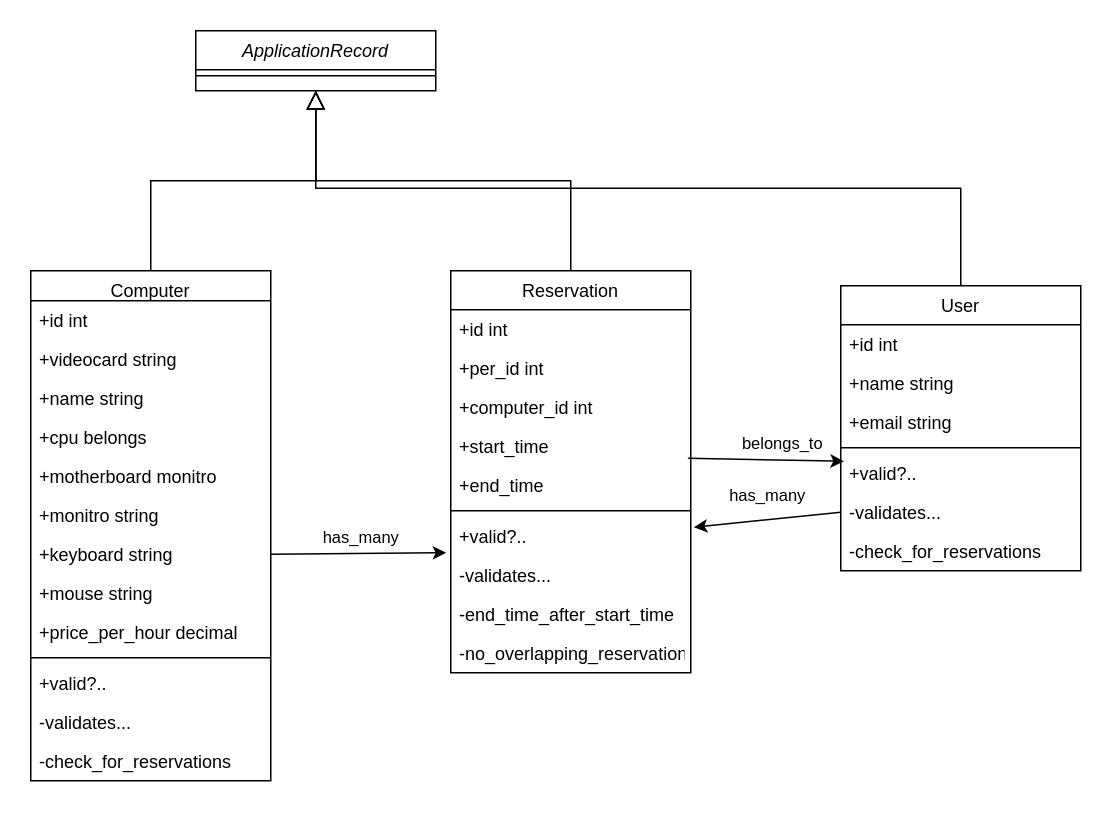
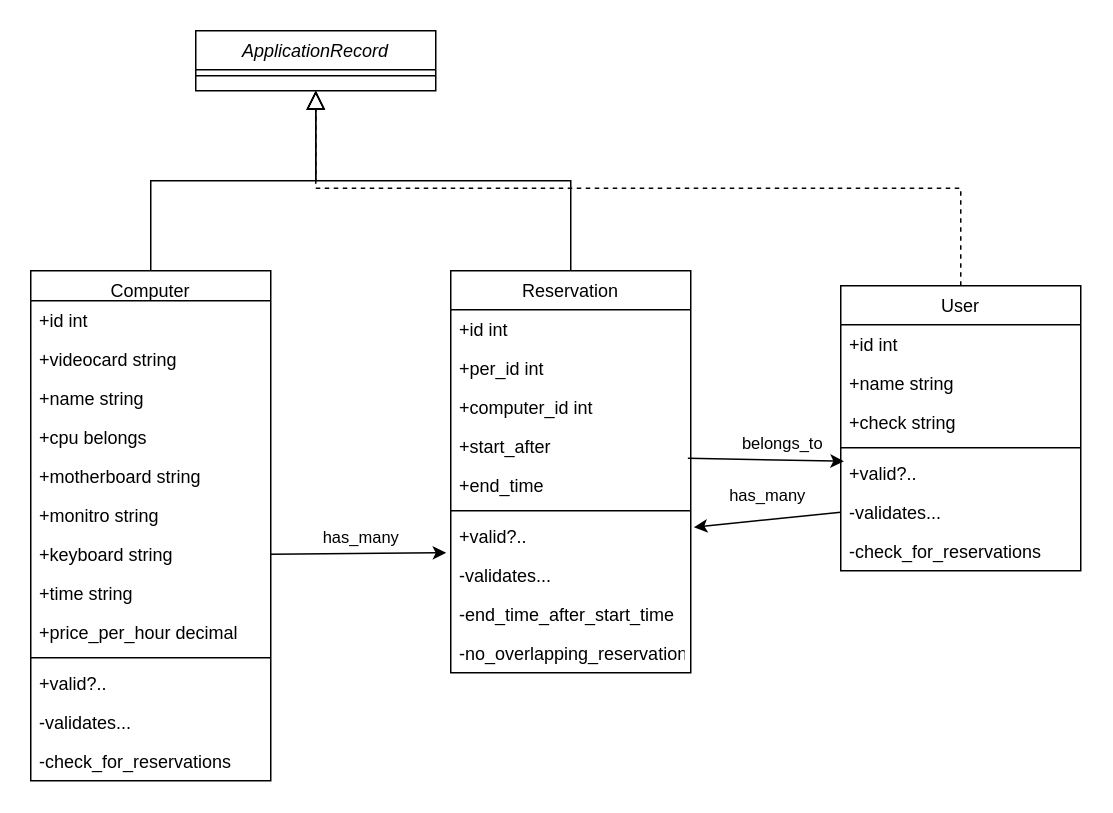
edge "User" -> "ApplicationRecord": style solid -> dashed
node "+email string": label "+email string" -> "+check string"
node "+start_time": label "+start_time" -> "+start_after"
node "+motherboard monitro": label "+motherboard monitro" -> "+motherboard string"
node "+mouse string": label "+mouse string" -> "+time string"
